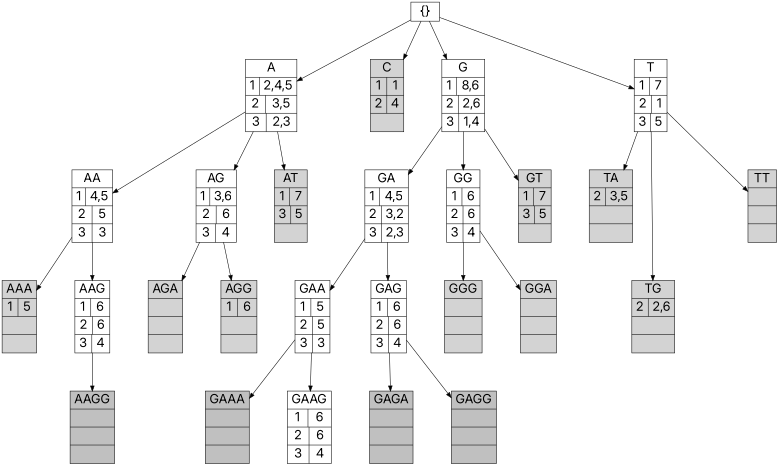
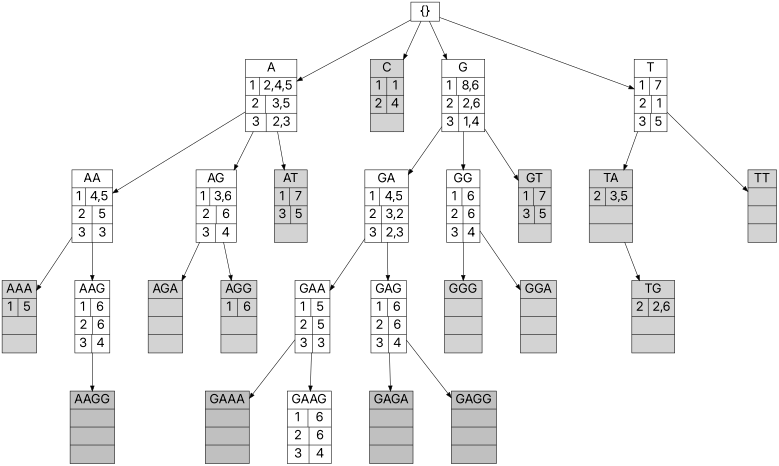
edge "T" -> "TG": now "TA" -> "TG"
